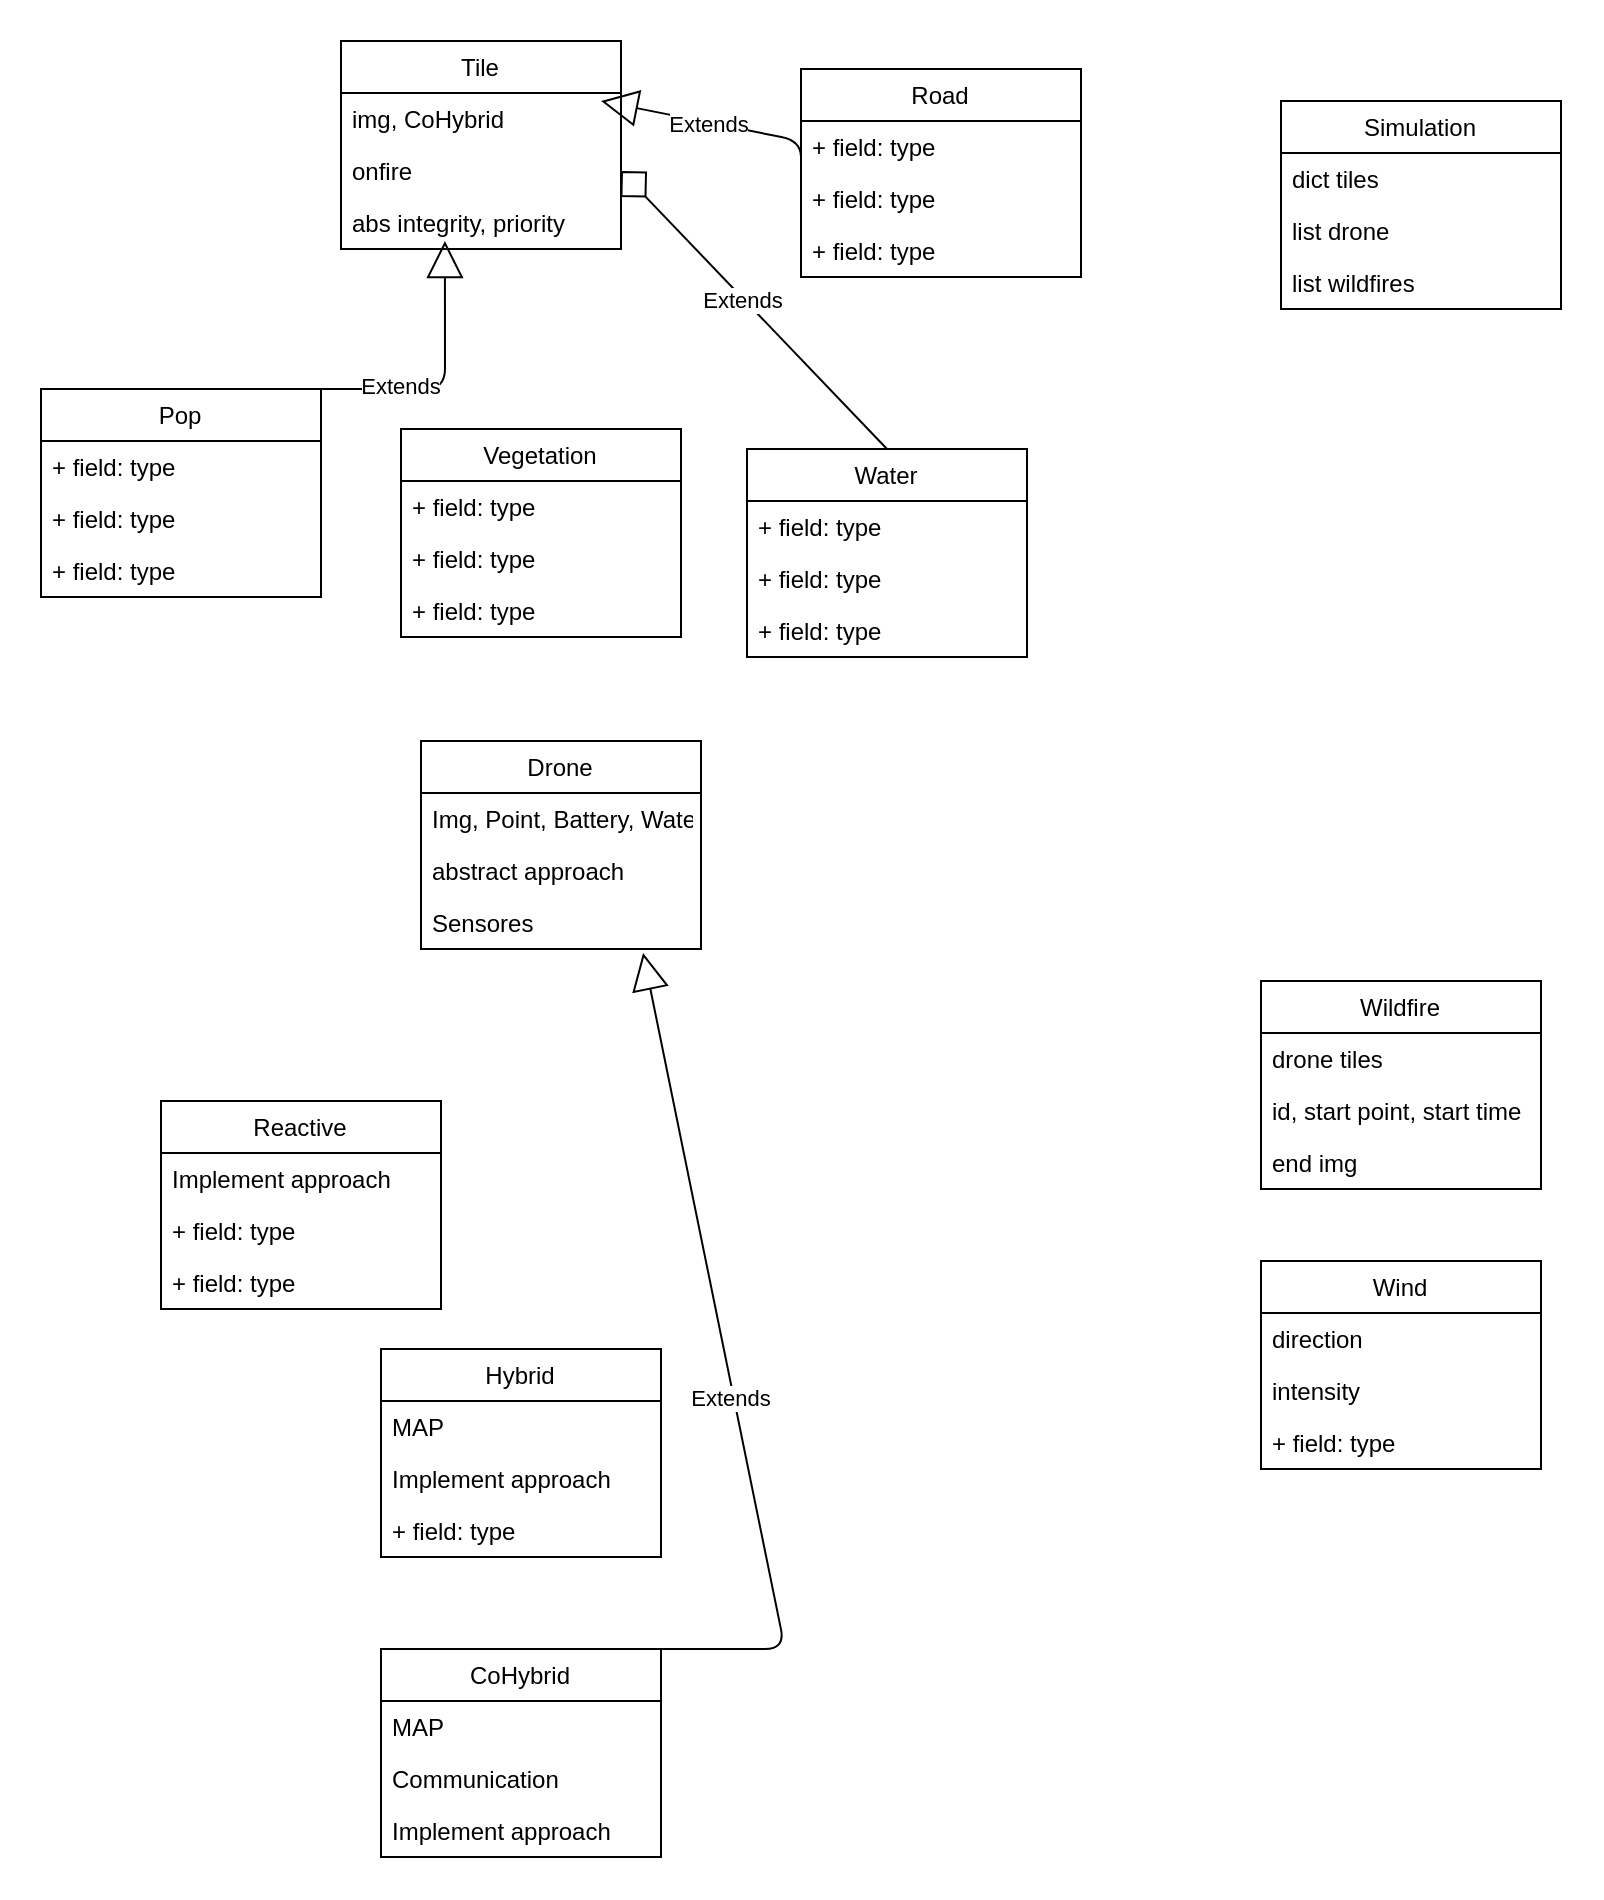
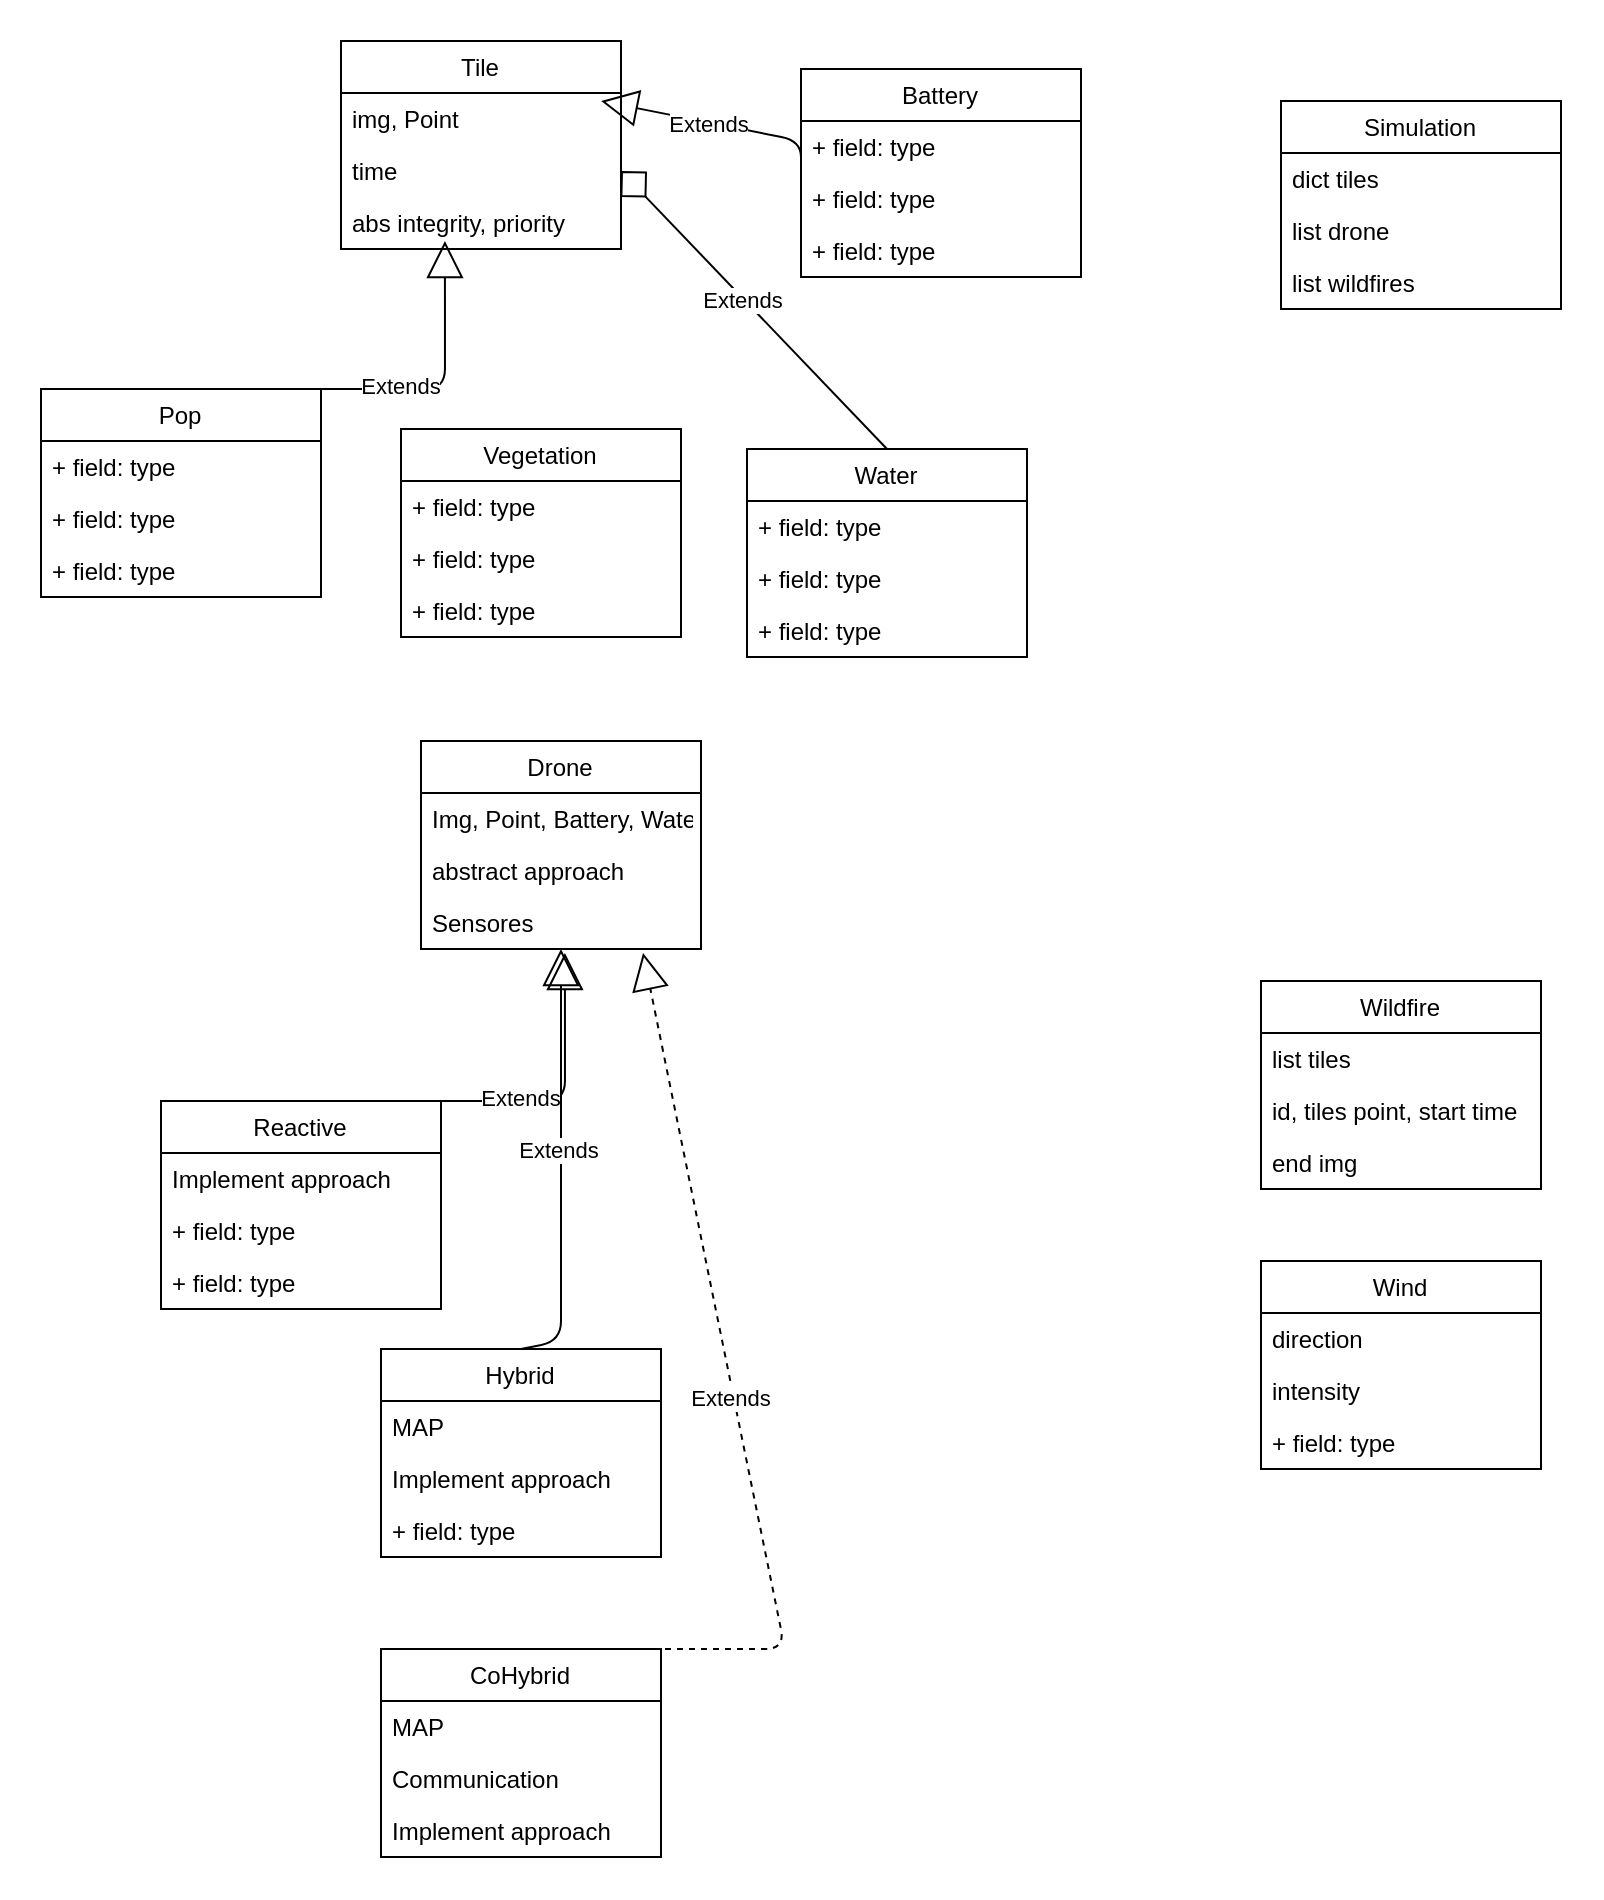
node "Road": label "Road" -> "Battery"
node "img, CoHybrid": label "img, CoHybrid" -> "img, Point"
node "onfire": label "onfire" -> "time"
edge "Reactive" -> "Sensores": added, label "Extends"
node "drone tiles": label "drone tiles" -> "list tiles"
node "id, start point, start time": label "id, start point, start time" -> "id, tiles point, start time"
edge "CoHybrid" -> "Sensores": style solid -> dashed
edge "Hybrid" -> "Sensores": added, label "Extends"
